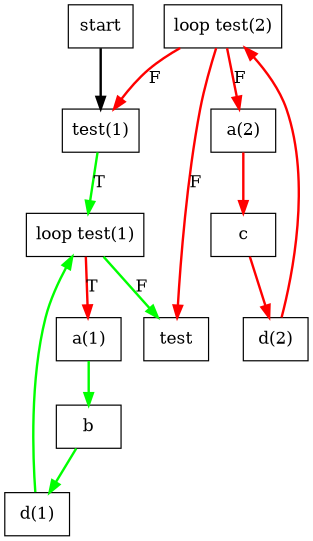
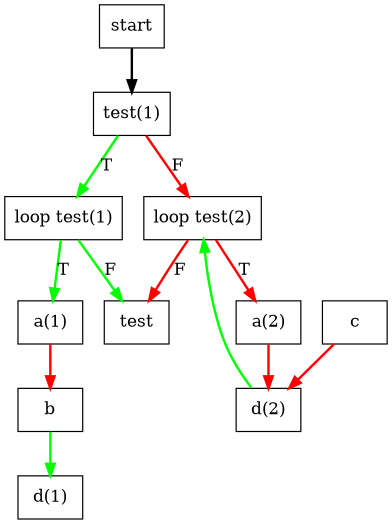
edge "loop test(2)" -> "test(1)": reversed
edge "loop test(2)" -> "a(2)": label "F" -> "T"
edge "a(2)" -> "c": now "a(2)" -> "d(2)"
edge "d(2)" -> "loop test(2)": color red -> green
edge "loop test(1)" -> "a(1)": color red -> green
edge "d(1)" -> "loop test(1)": removed
edge "a(1)" -> "b": color green -> red
